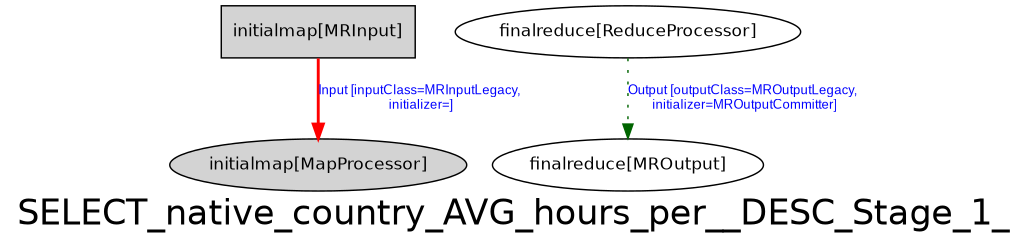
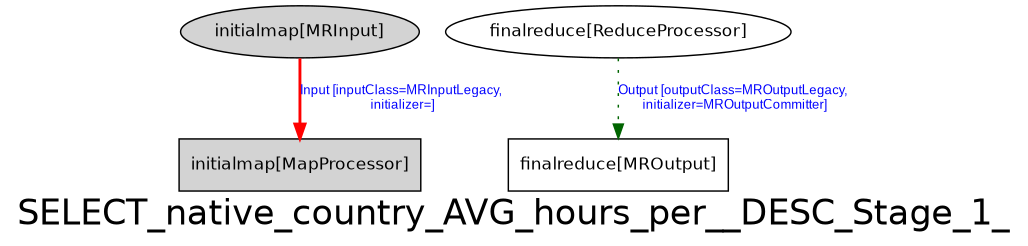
node "initialmap[MRInput]": shape box -> ellipse
node "initialmap[MapProcessor]": shape ellipse -> box
node "finalreduce[MROutput]": shape ellipse -> box
